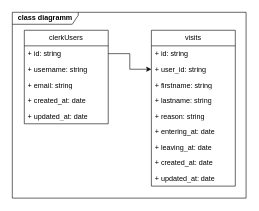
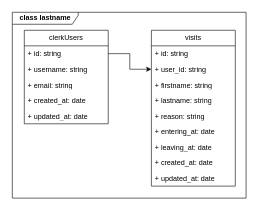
node "class diagramm": label "class diagramm" -> "class lastname"
